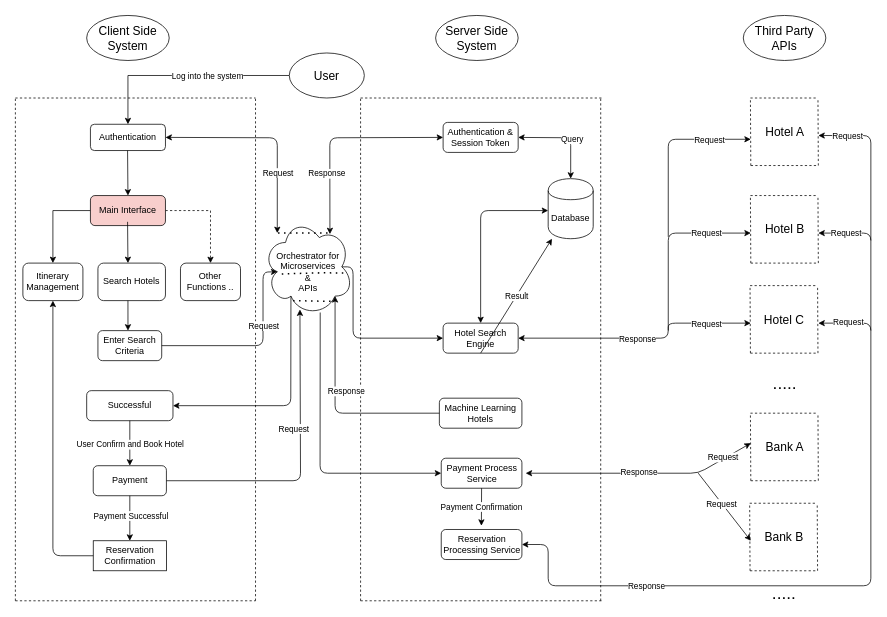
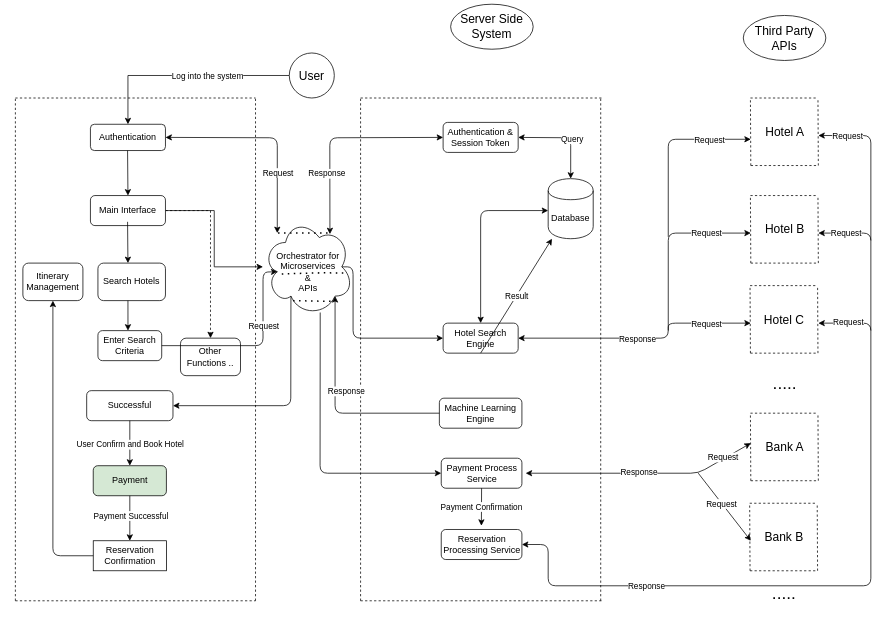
node "Client Side System": removed
node "Server Side System": moved (477, 38) -> (492, 27)
node "User": size 75x45 -> 45x45
edge "Main Interface" -> "Itinerary Management": now "Main Interface" -> "Orchestrator for Microservices & APIs"
node "Main Interface": fillcolor #f8cecc -> #ffffff
node "Other Functions ..": moved (210, 282) -> (210, 357)
node "Machine Learning Hotels": label "Machine Learning Hotels" -> "Machine Learning Engine"
node "Payment": fillcolor #ffffff -> #d5e8d4
edge "Payment" -> "Orchestrator for Microservices & APIs": removed, label "Request"
